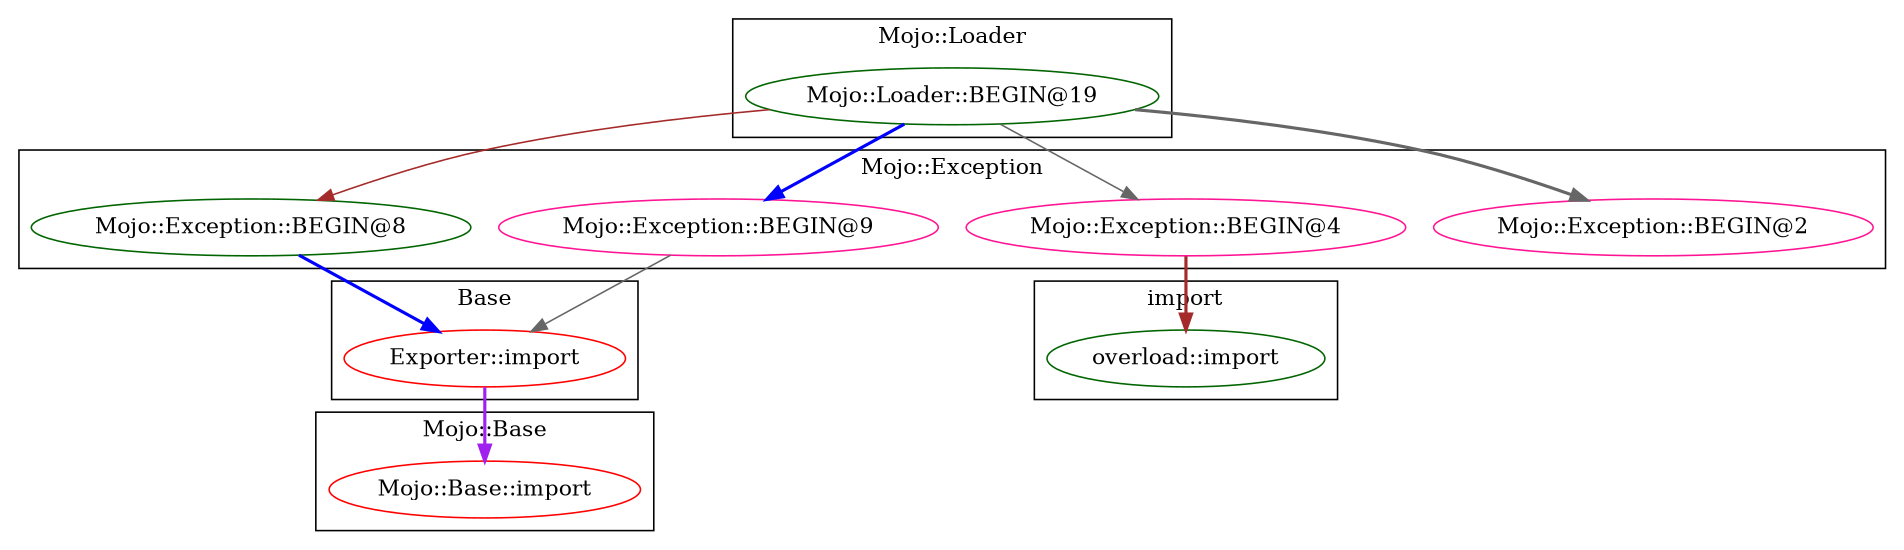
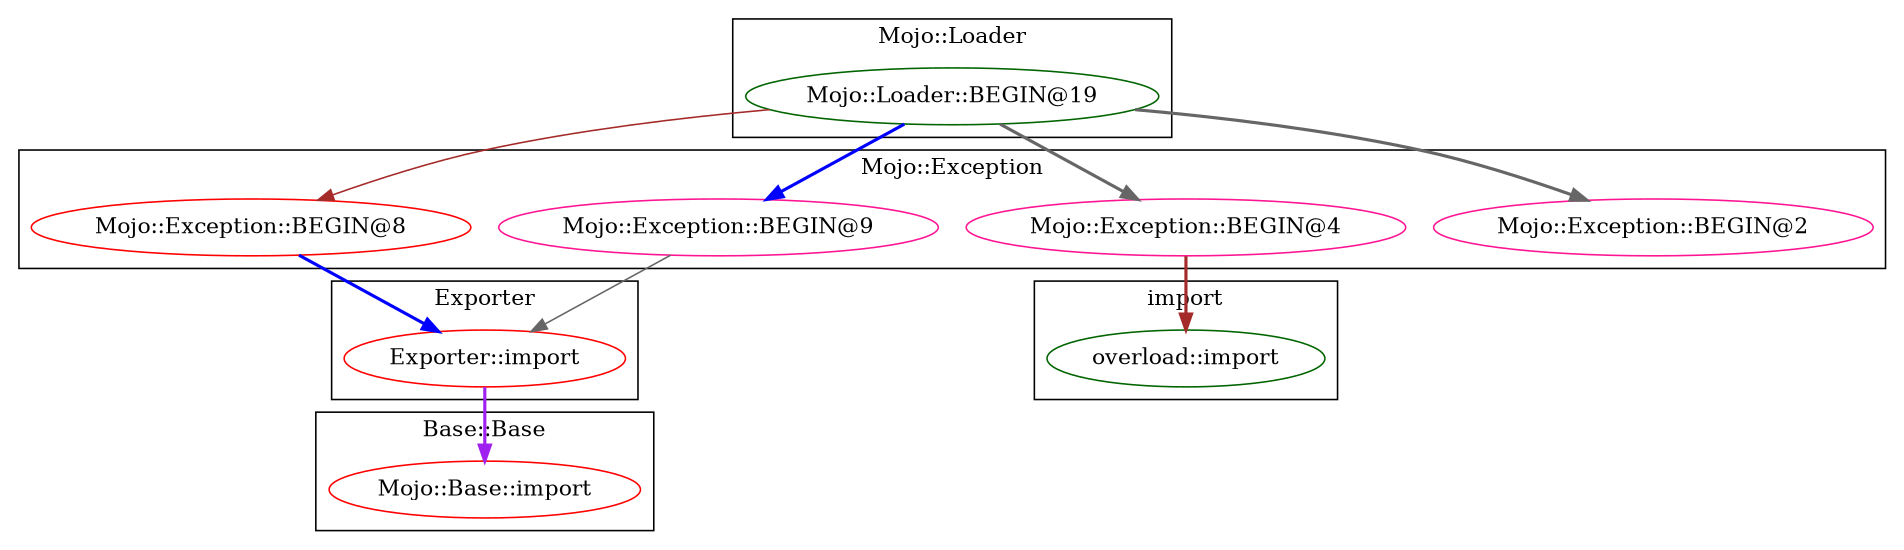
edge "Mojo::Loader::BEGIN@19" -> "Mojo::Exception::BEGIN@4": style solid -> bold
node "Mojo::Exception::BEGIN@8": color darkgreen -> red
cluster "Base": label "Base" -> "Exporter"
cluster "Mojo::Base": label "Mojo::Base" -> "Base::Base"
